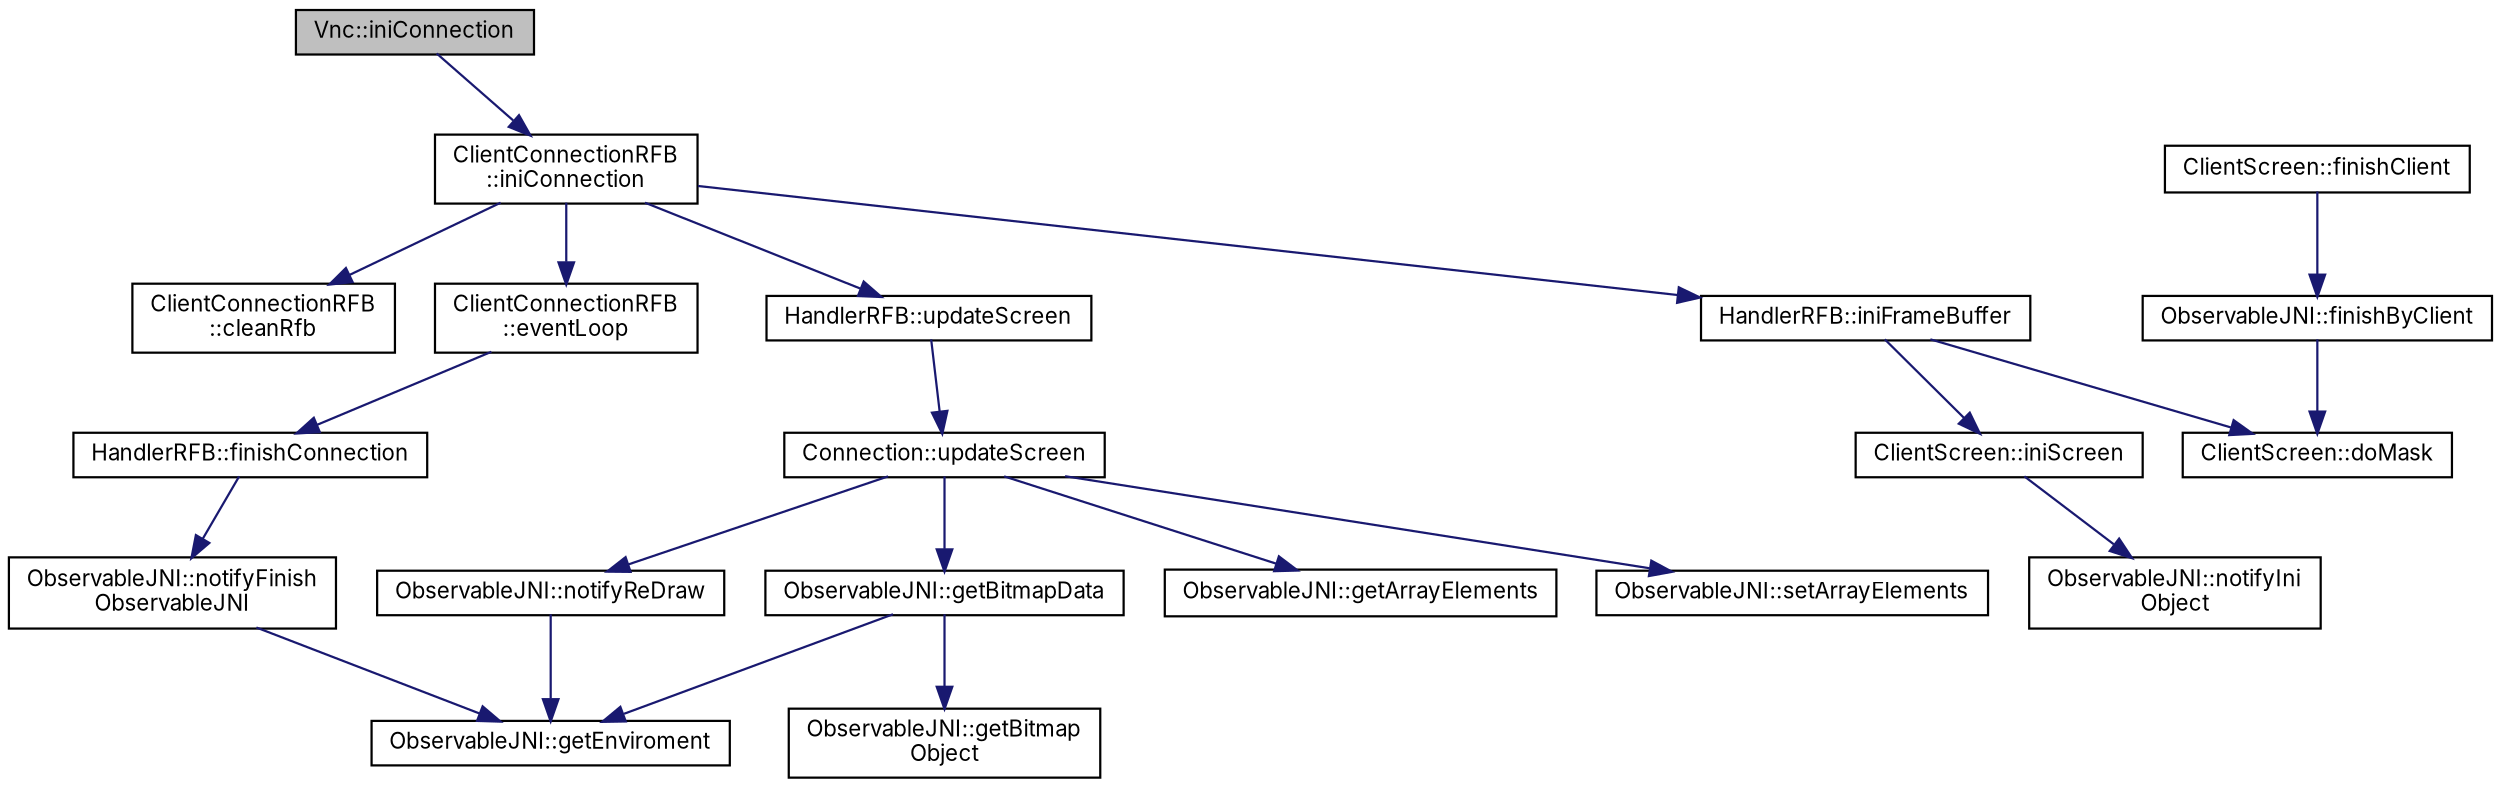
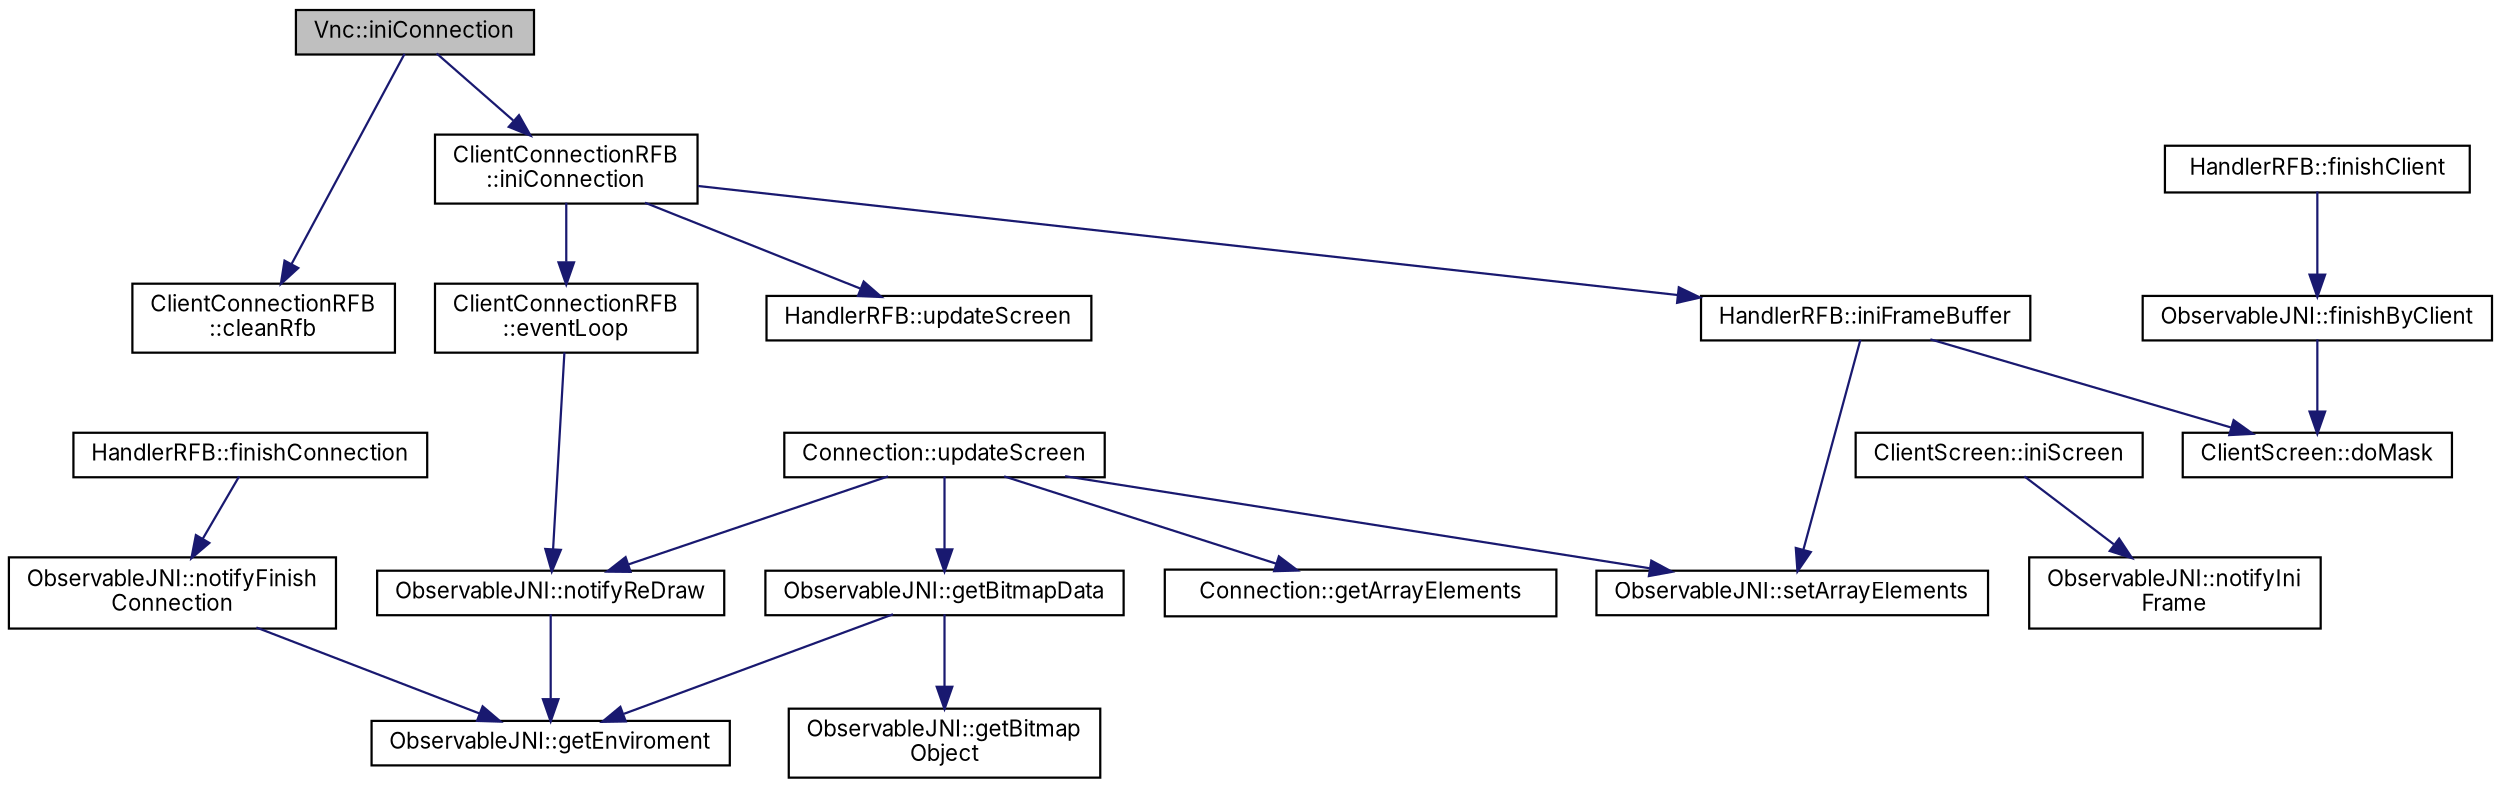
node "ClientScreen::finishClient": label "ClientScreen::finishClient" -> "HandlerRFB::finishClient"
edge "ClientConnectionRFB ::iniConnection" -> "ClientConnectionRFB ::cleanRfb": now "Vnc::iniConnection" -> "ClientConnectionRFB ::cleanRfb"
edge "HandlerRFB::updateScreen" -> "Connection::updateScreen": removed
edge "HandlerRFB::iniFrameBuffer" -> "ClientScreen::iniScreen": now "HandlerRFB::iniFrameBuffer" -> "ObservableJNI::setArrayElements"
edge "ClientConnectionRFB ::eventLoop" -> "HandlerRFB::finishConnection": now "ClientConnectionRFB ::eventLoop" -> "ObservableJNI::notifyReDraw"
node "ObservableJNI::notifyFinish ObservableJNI": label "ObservableJNI::notifyFinish ObservableJNI" -> "ObservableJNI::notifyFinish Connection"
node "ObservableJNI::getArrayElements": label "ObservableJNI::getArrayElements" -> "Connection::getArrayElements"
node "ObservableJNI::notifyIni Object": label "ObservableJNI::notifyIni Object" -> "ObservableJNI::notifyIni Frame"
